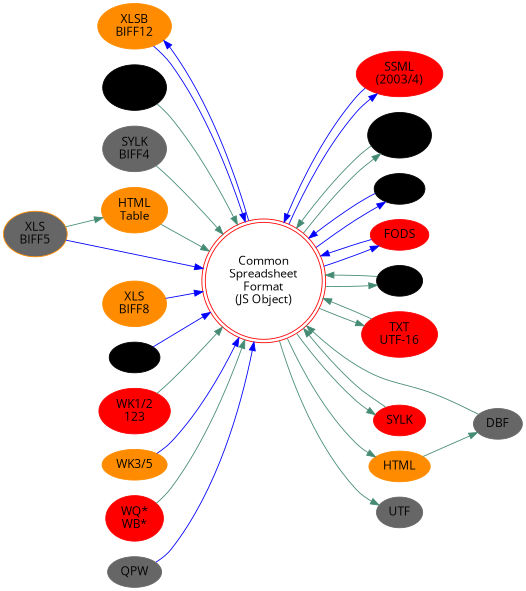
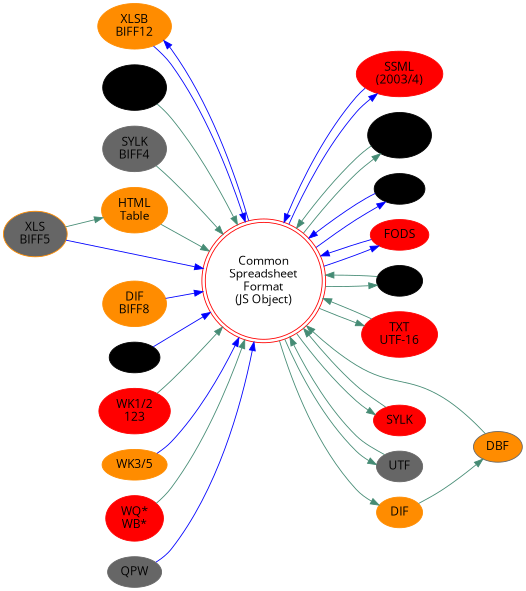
node "XLS BIFF8": label "XLS BIFF8" -> "DIF BIFF8"
edge "UTF" -> "Common Spreadsheet Format (JS Object)": added
node "DBF": fillcolor gray40 -> darkorange
node "HTML": label "HTML" -> "DIF"
